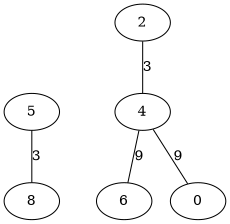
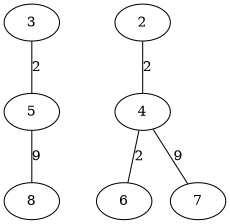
node "3": added
edge "2" -- "4": label "3" -> "2"
edge "5" -- "8": label "3" -> "9"
edge "4" -- "6": label "9" -> "2"
node "0": label "0" -> "7"
